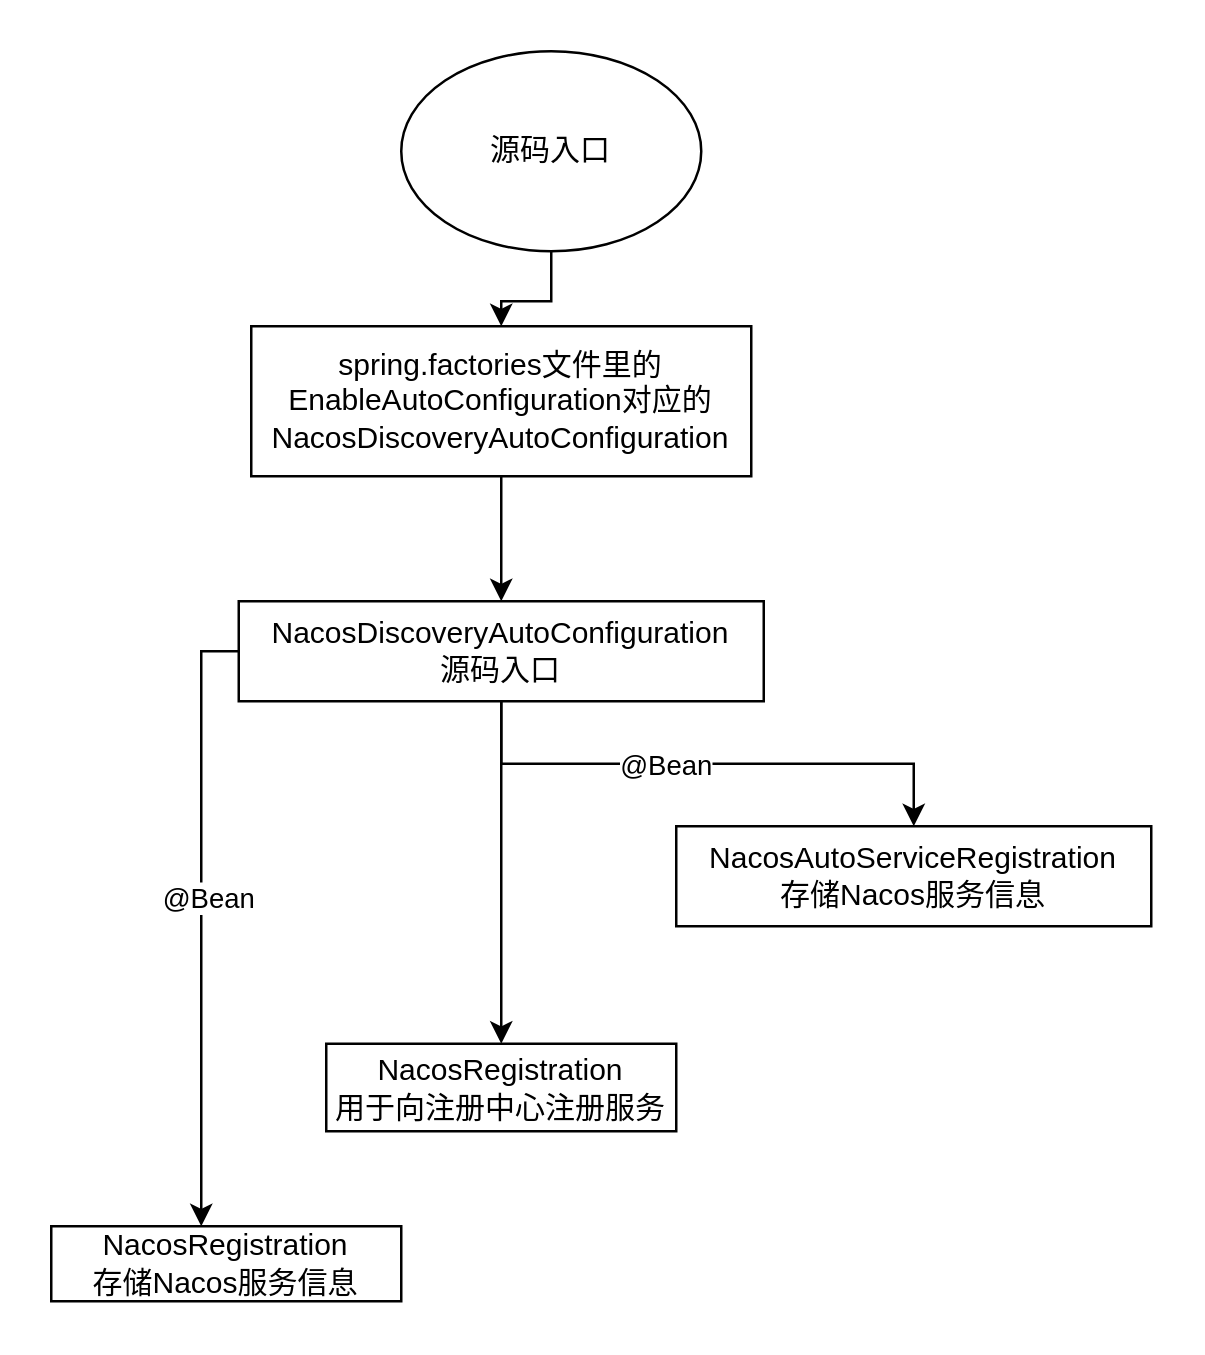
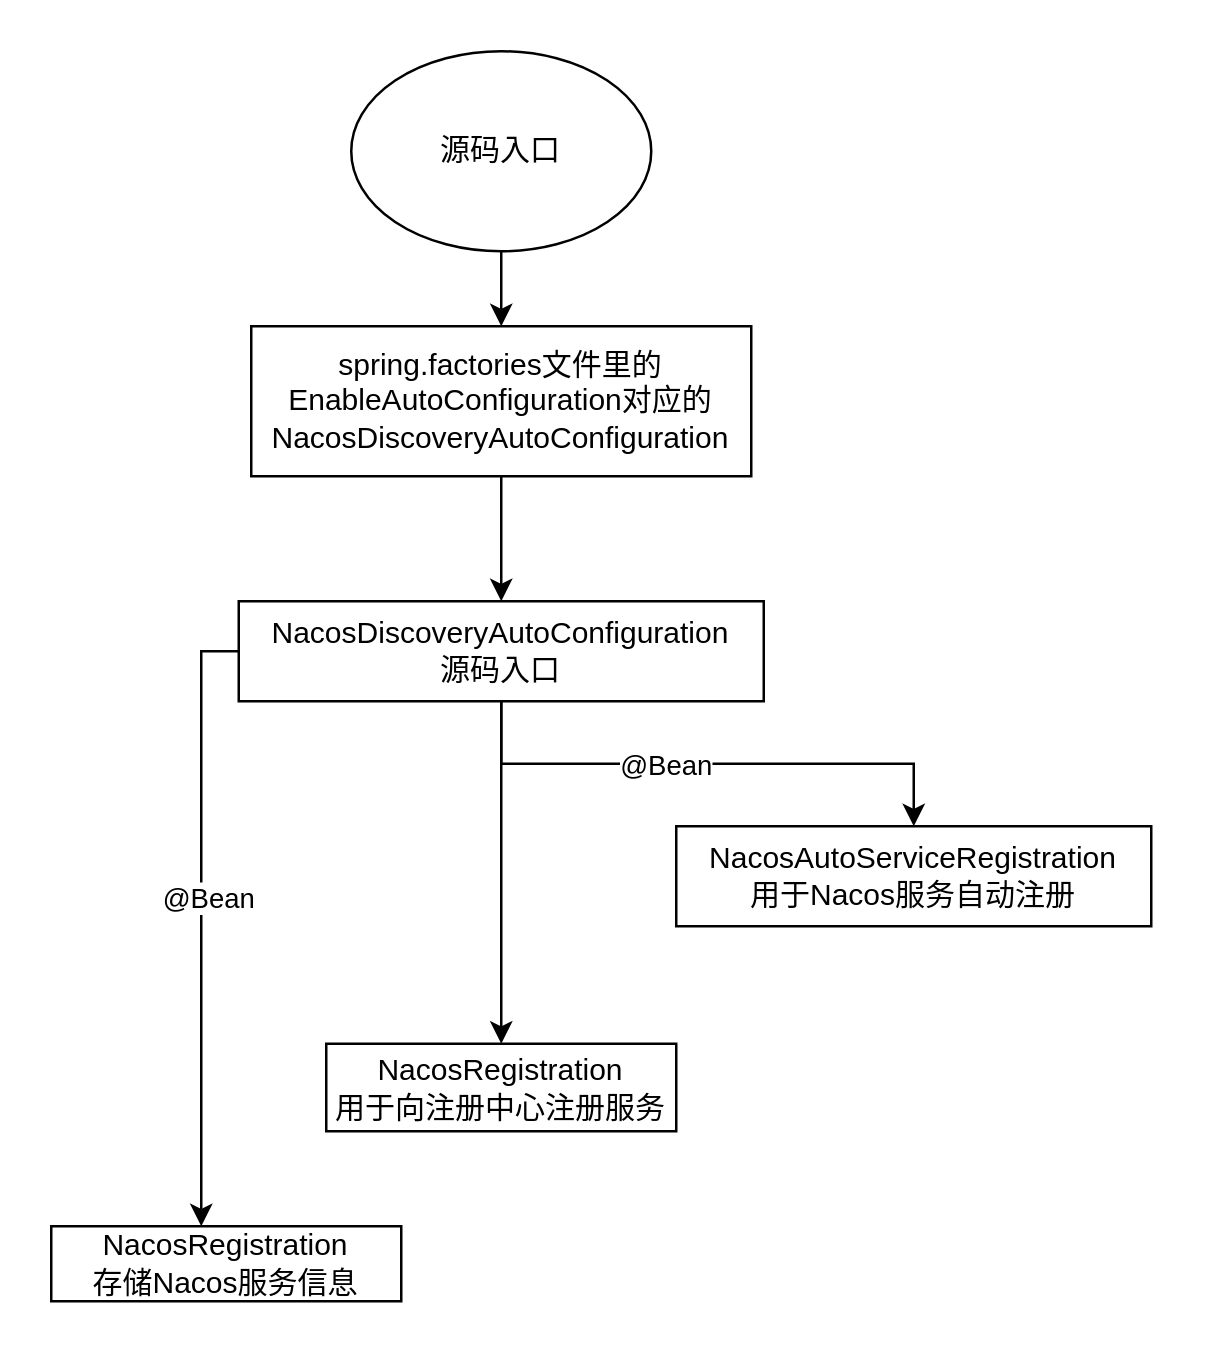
node "源码入口": moved (551, 151) -> (501, 151)
node "NacosAutoServiceRegistration 存储Nacos服务信息": label "NacosAutoServiceRegistration 存储Nacos服务信息" -> "NacosAutoServiceRegistration 用于Nacos服务自动注册"
